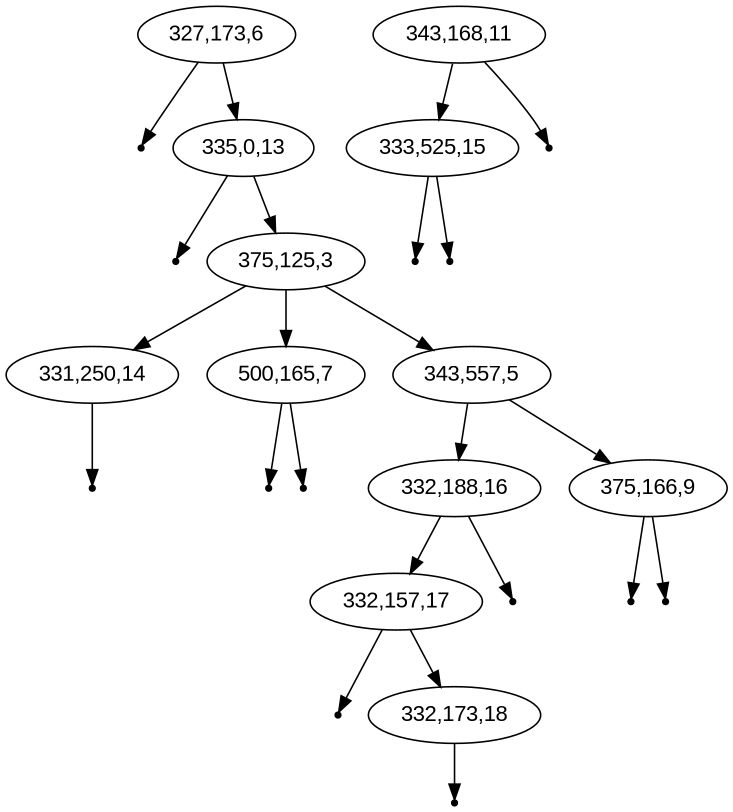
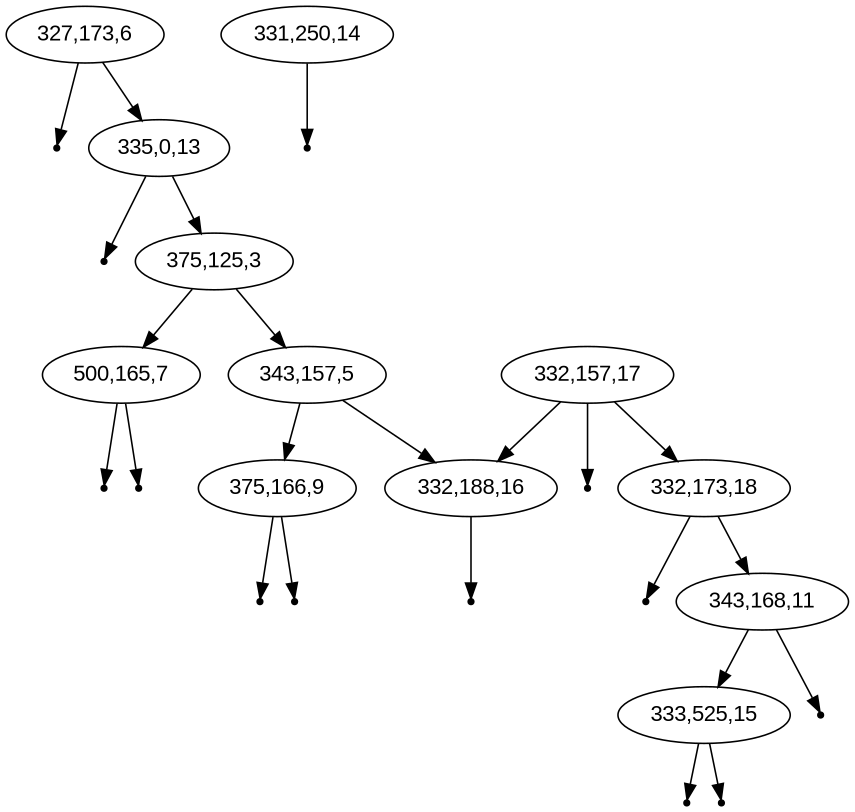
edge "375,125,3" -> "331,250,14": removed
node "343,557,5": label "343,557,5" -> "343,157,5"
edge "332,188,16" -> "332,157,17": reversed
edge "332,173,18" -> "343,168,11": added
